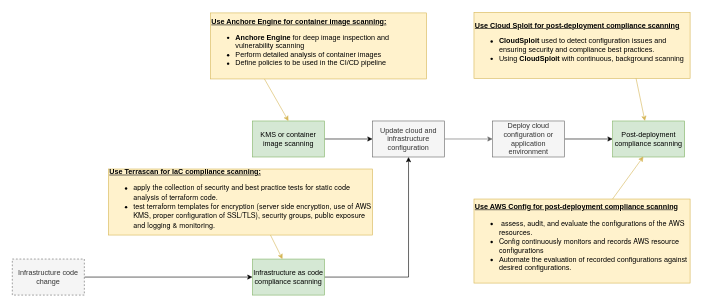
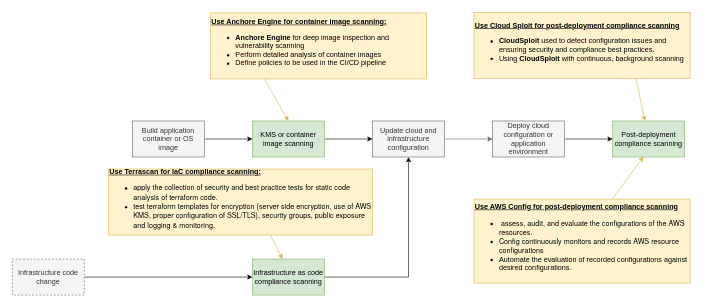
node "Build application container or OS image": added
edge "Build application container or OS image" -> "KMS or container image scanning": added
